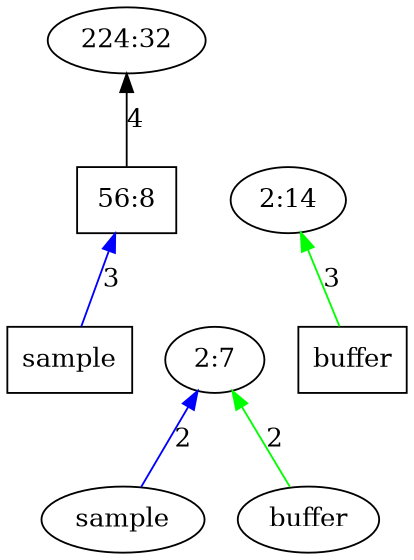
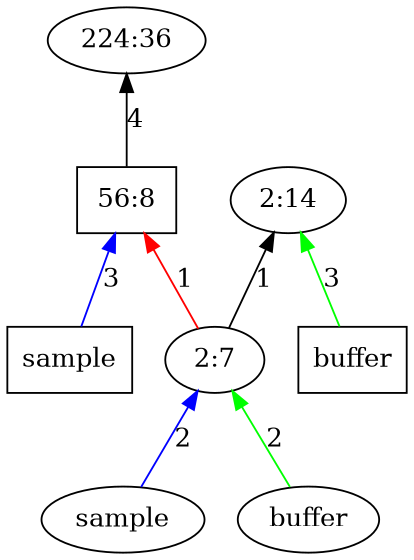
node "224:32": label "224:32" -> "224:36"
edge "2:7" -> "56:8": added, label "1"
edge "2:7" -> "2:14": added, label "1"
